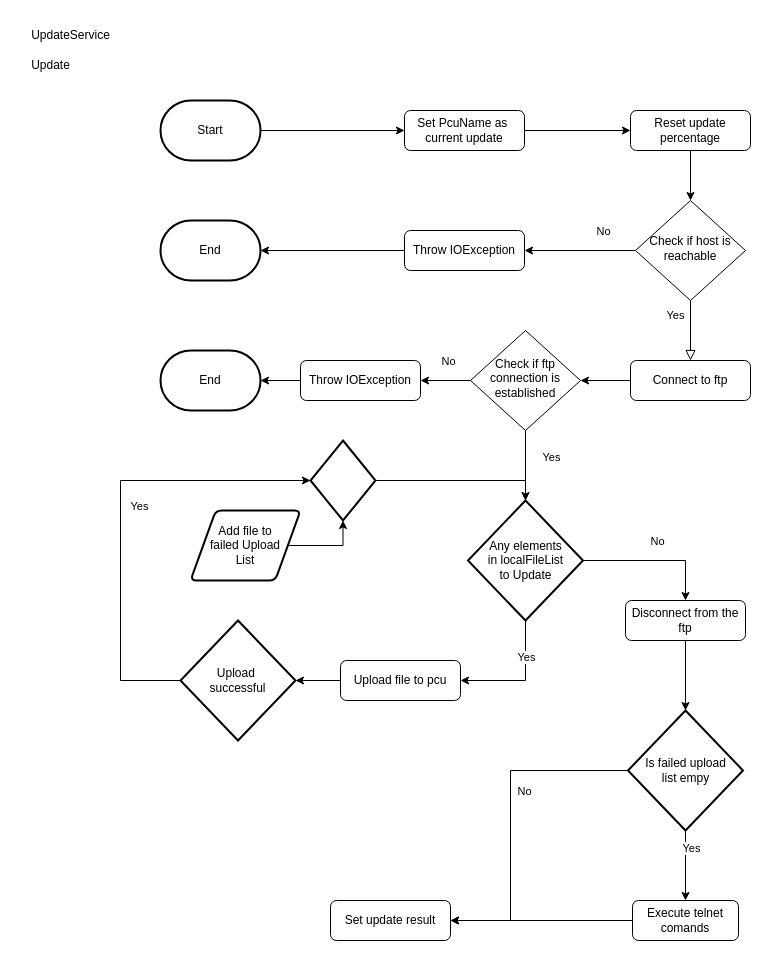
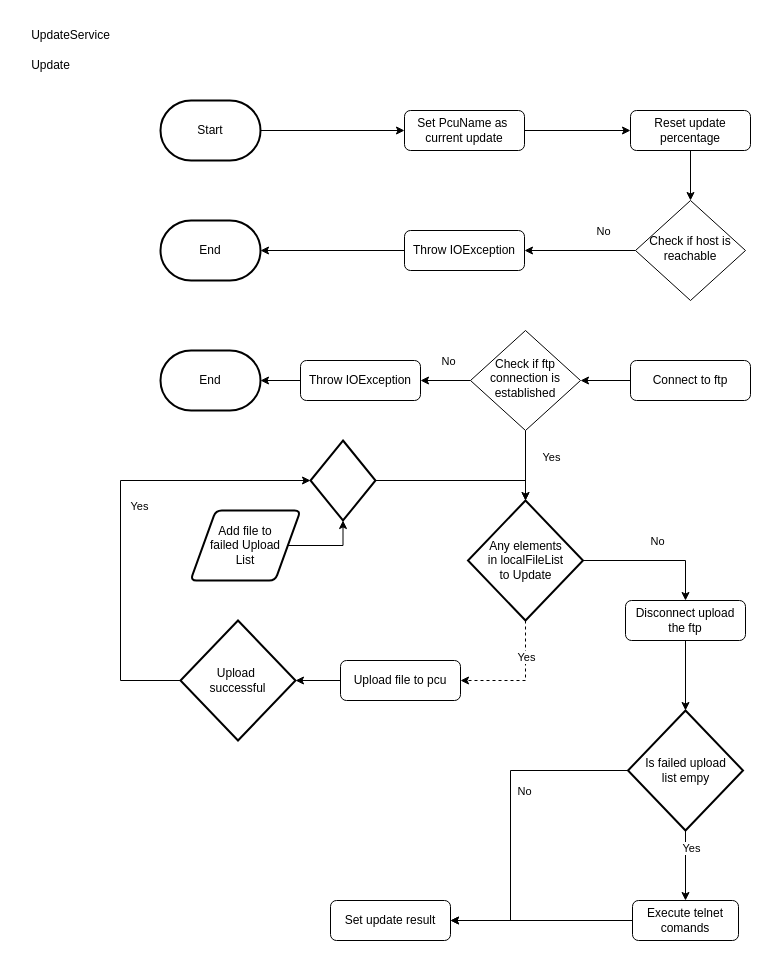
edge "Check if host is reachable" -> "Connect to ftp": removed, label "Yes"
node "Disconnect from the ftp": label "Disconnect from the ftp" -> "Disconnect upload the ftp"
edge "Any elements in localFileList to Update" -> "Upload file to pcu": style solid -> dashed
